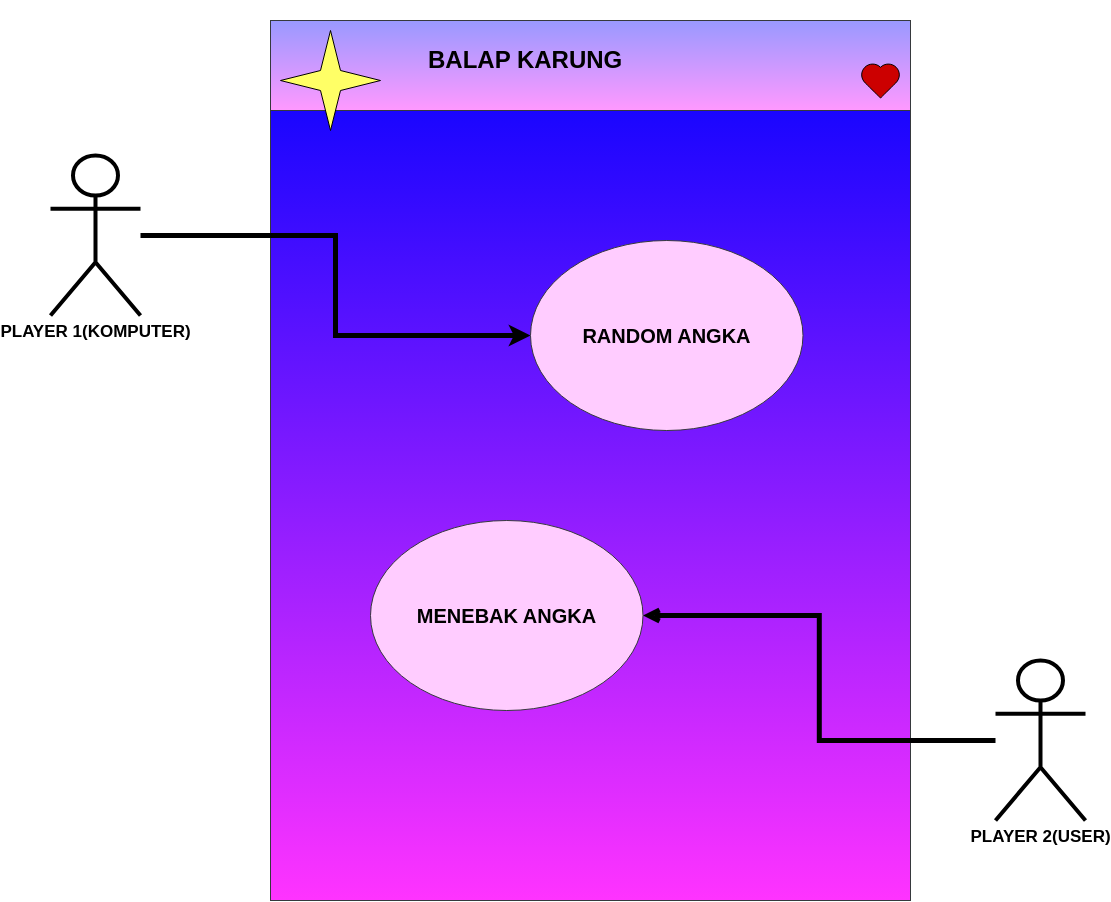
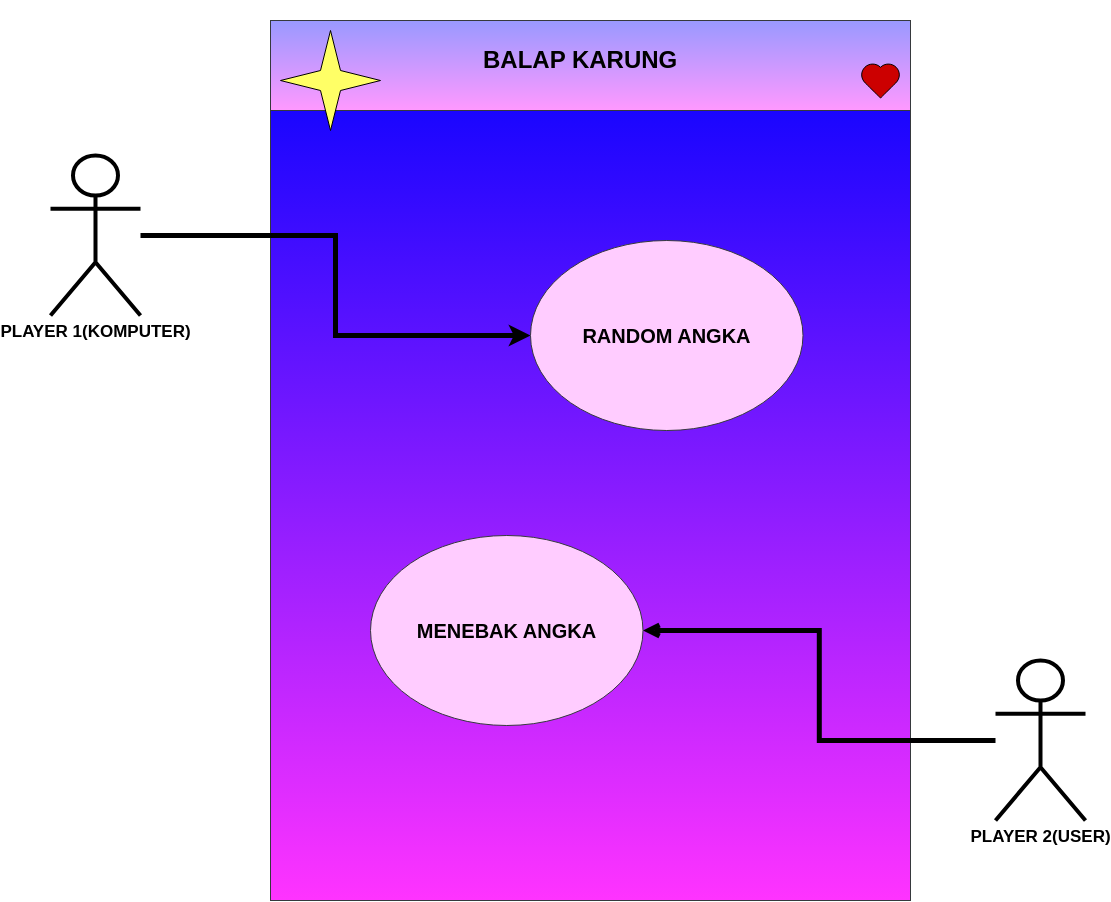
node "BALAP KARUNG": moved (531, 66) -> (586, 66)
node "MENEBAK ANGKA": moved (507, 616) -> (507, 631)
